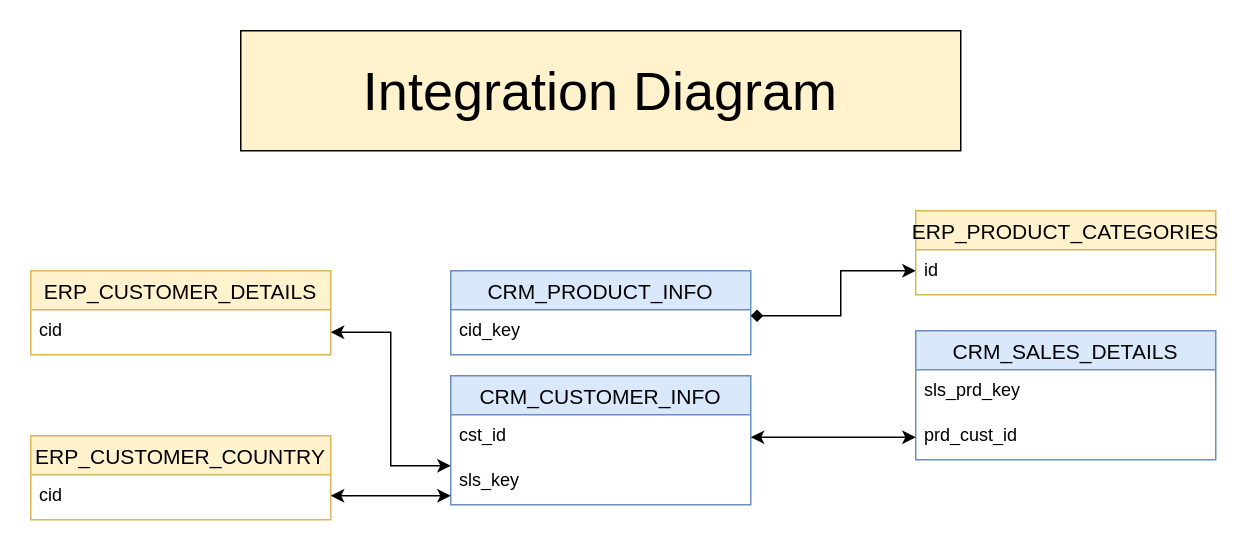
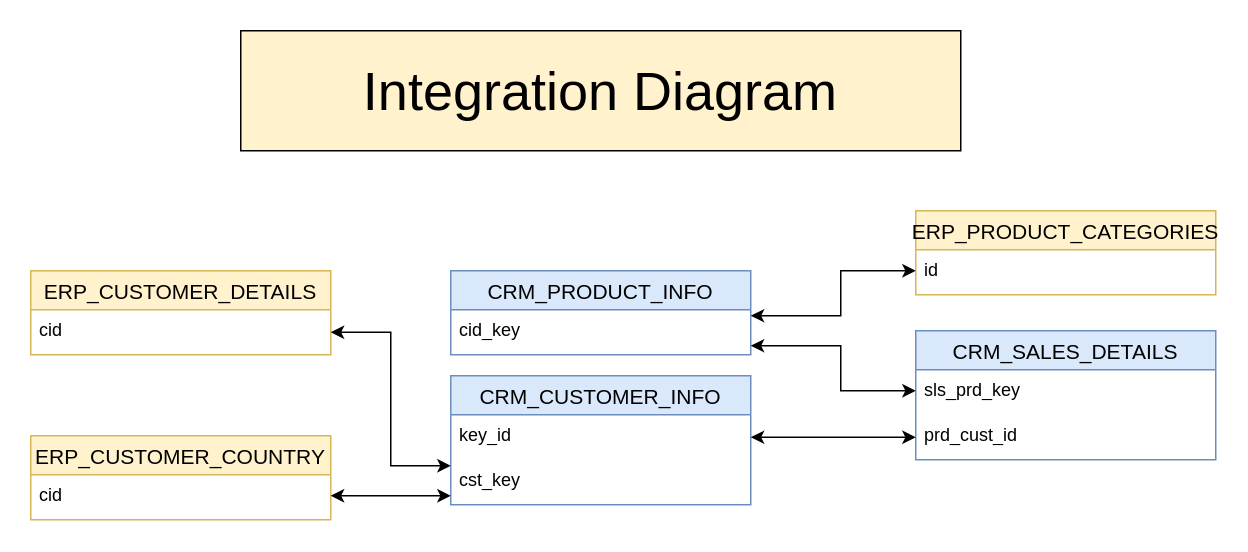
edge "id" -- "cid_key": arrowhead diamond -> classic
edge "cid_key" -- "sls_prd_key": added
node "cst_id": label "cst_id" -> "key_id"
node "sls_key": label "sls_key" -> "cst_key"
